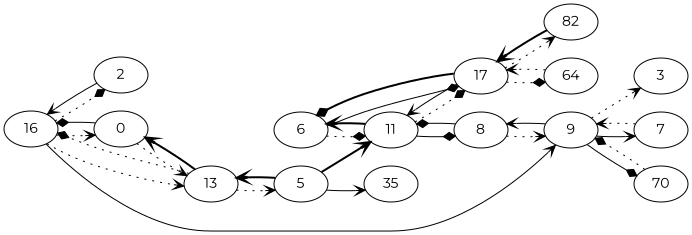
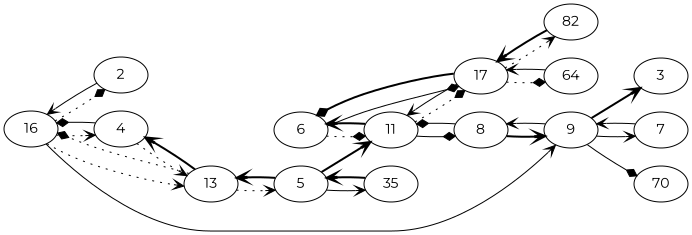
edge "64" -> "17": style dotted -> solid
edge "9" -> "3": style dotted -> bold
edge "7" -> "9": style dotted -> solid
node "0": label "0" -> "4"
edge "8" -> "9": style dotted -> bold
edge "70" -> "9": removed
edge "35" -> "5": added
